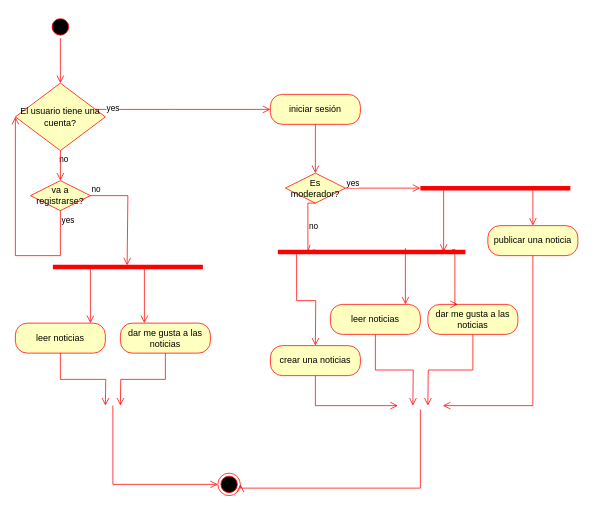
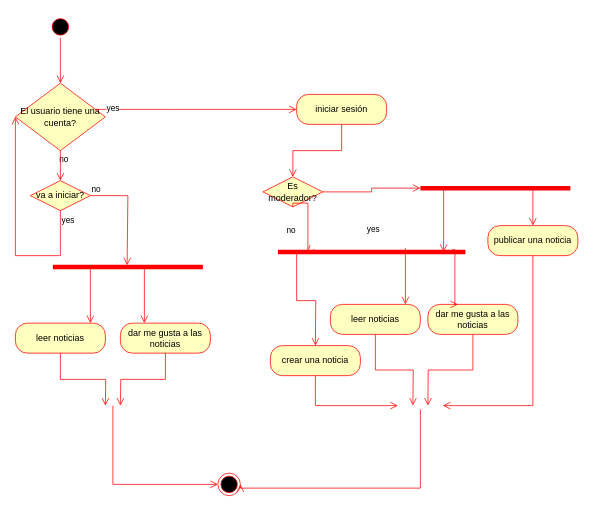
node "iniciar sesión": moved (315, 109) -> (342, 109)
node "Es moderador?": moved (315, 188) -> (293, 192)
node "va a registrarse?": label "va a registrarse?" -> "va a iniciar?"
node "crear una noticias": label "crear una noticias" -> "crear una noticia"
